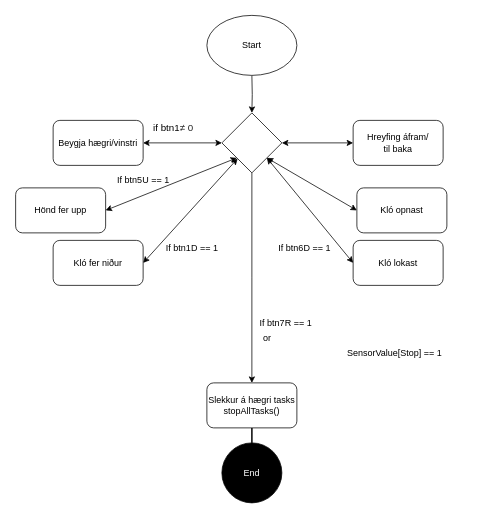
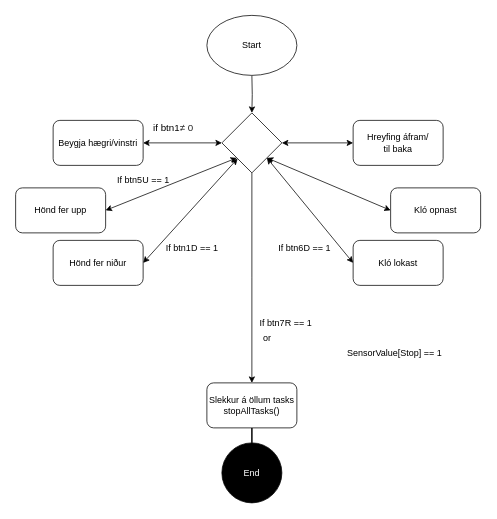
node "Kló opnast": moved (402, 210) -> (435, 210)
node "Kló fer niður": label "Kló fer niður" -> "Hönd fer niður"
node "Slekkur á hægri tasks stopAllTasks()": label "Slekkur á hægri tasks stopAllTasks()" -> "Slekkur á öllum tasks stopAllTasks()"
